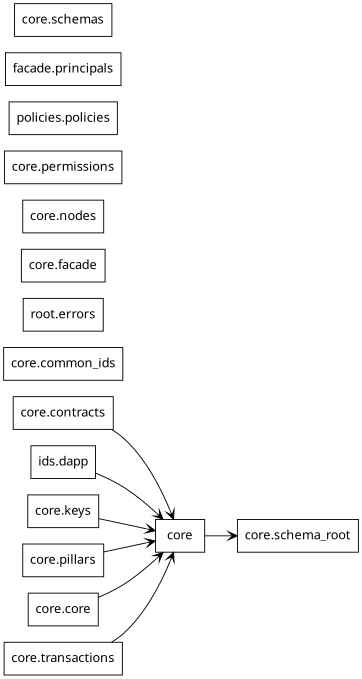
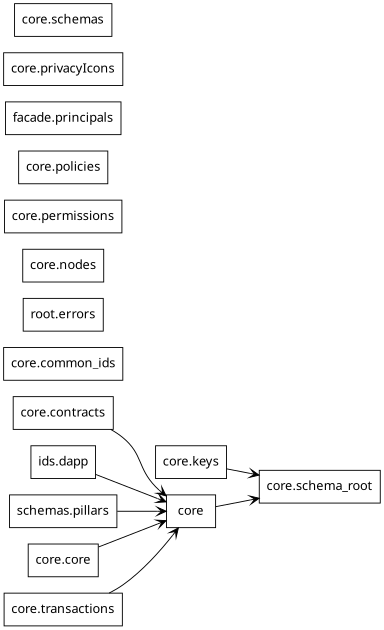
node "core.privacyIcons": added
node "policies.policies": label "policies.policies" -> "core.policies"
node "core.facade": removed
edge "core.keys" -> "core": now "core.keys" -> "core.schema_root"
node "core.pillars": label "core.pillars" -> "schemas.pillars"
